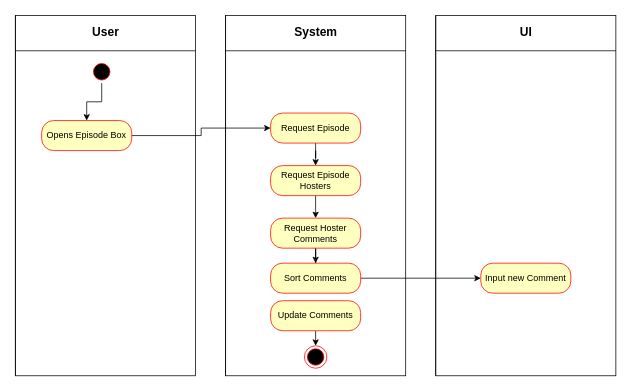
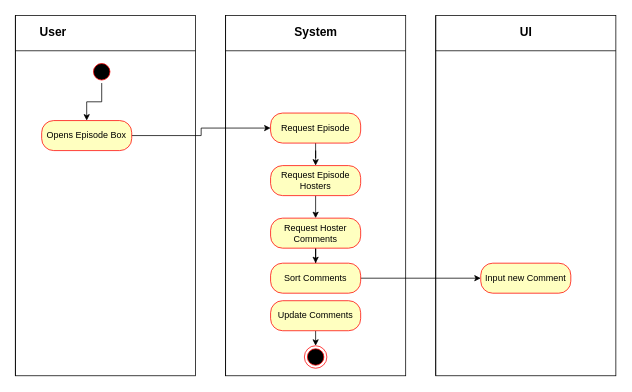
node "User": moved (105, 30) -> (53, 30)
